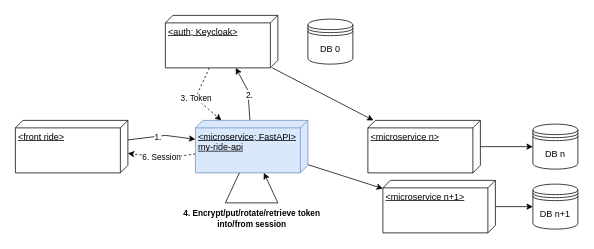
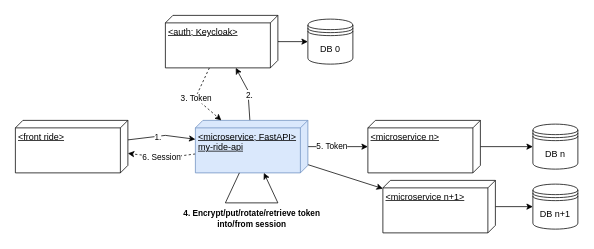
edge "<auth; Keycloak>" -> "<microservice n>": now "<auth; Keycloak>" -> "DB 0"
edge "<microservice; FastAPI> my-ride-api" -> "<microservice n>": added, label "5. Token"
